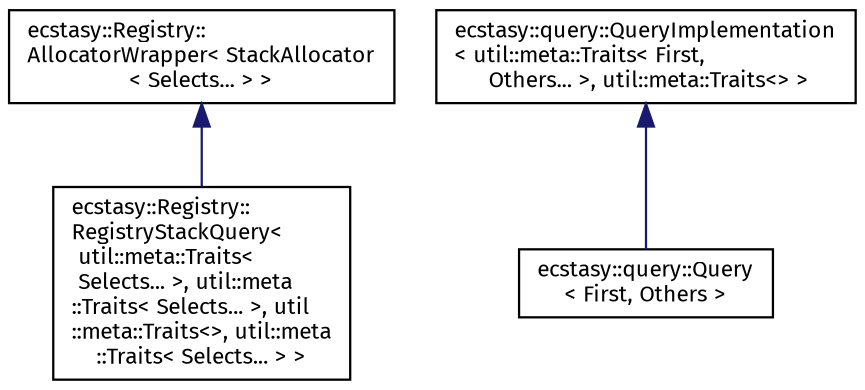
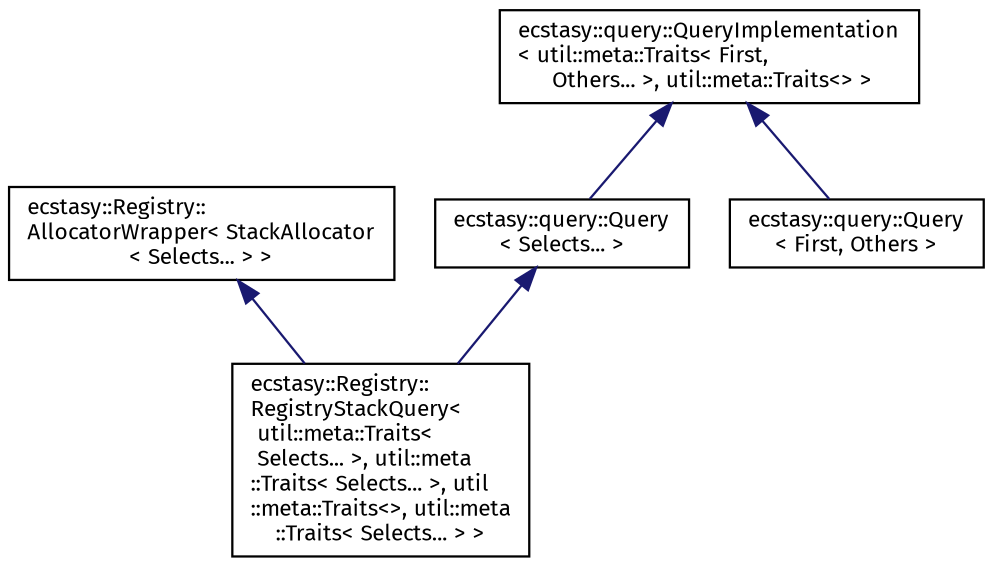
node "ecstasy::query::Query < Selects... >": added
